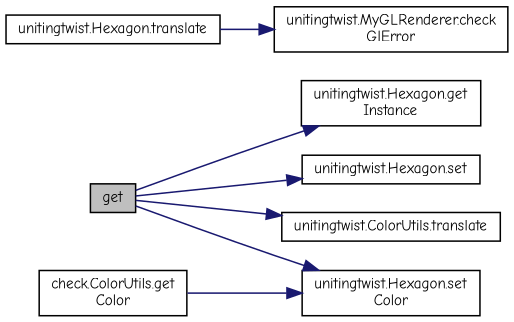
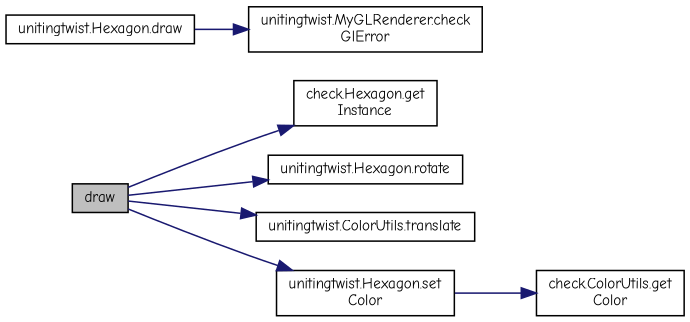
node "unitingtwist.Hexagon.translate": label "unitingtwist.Hexagon.translate" -> "unitingtwist.Hexagon.draw"
node "unitingtwist.Hexagon.get Instance": label "unitingtwist.Hexagon.get Instance" -> "check.Hexagon.get Instance"
node "unitingtwist.Hexagon.set": label "unitingtwist.Hexagon.set" -> "unitingtwist.Hexagon.rotate"
node "get": label "get" -> "draw"
edge "check.ColorUtils.get Color" -> "unitingtwist.Hexagon.set Color": reversed
